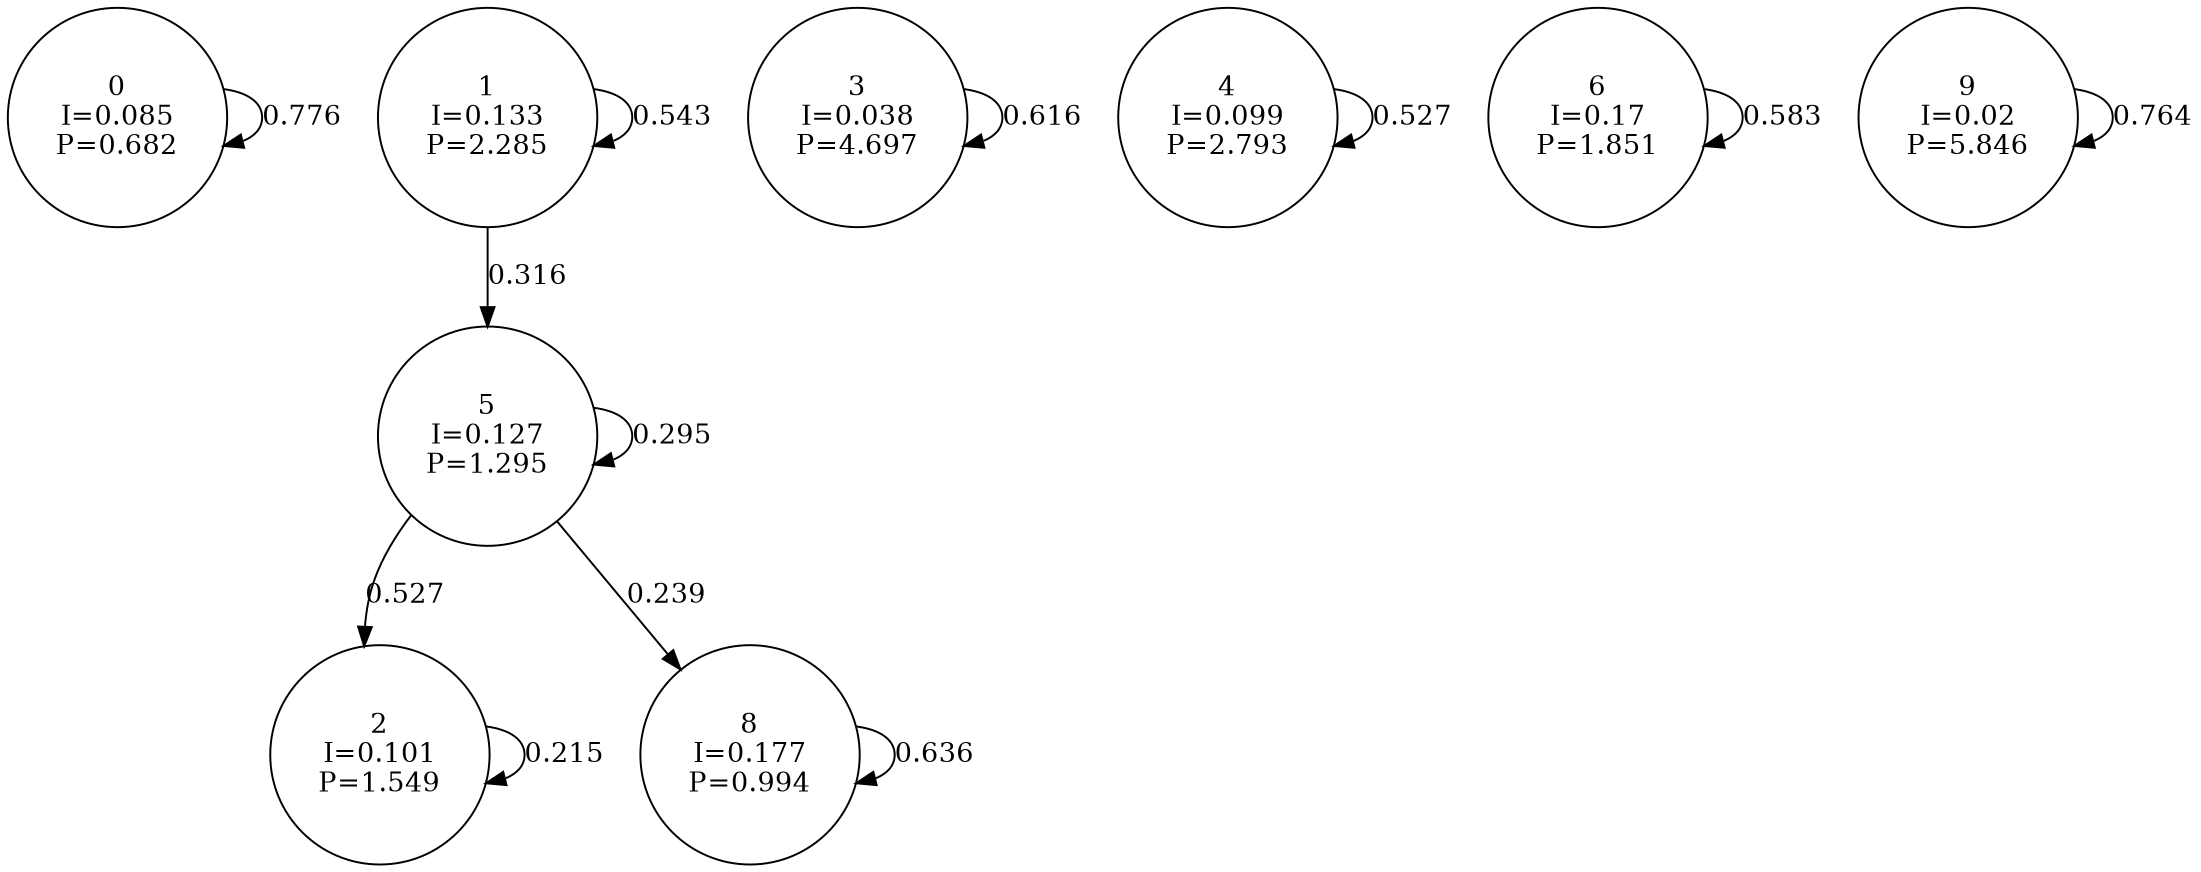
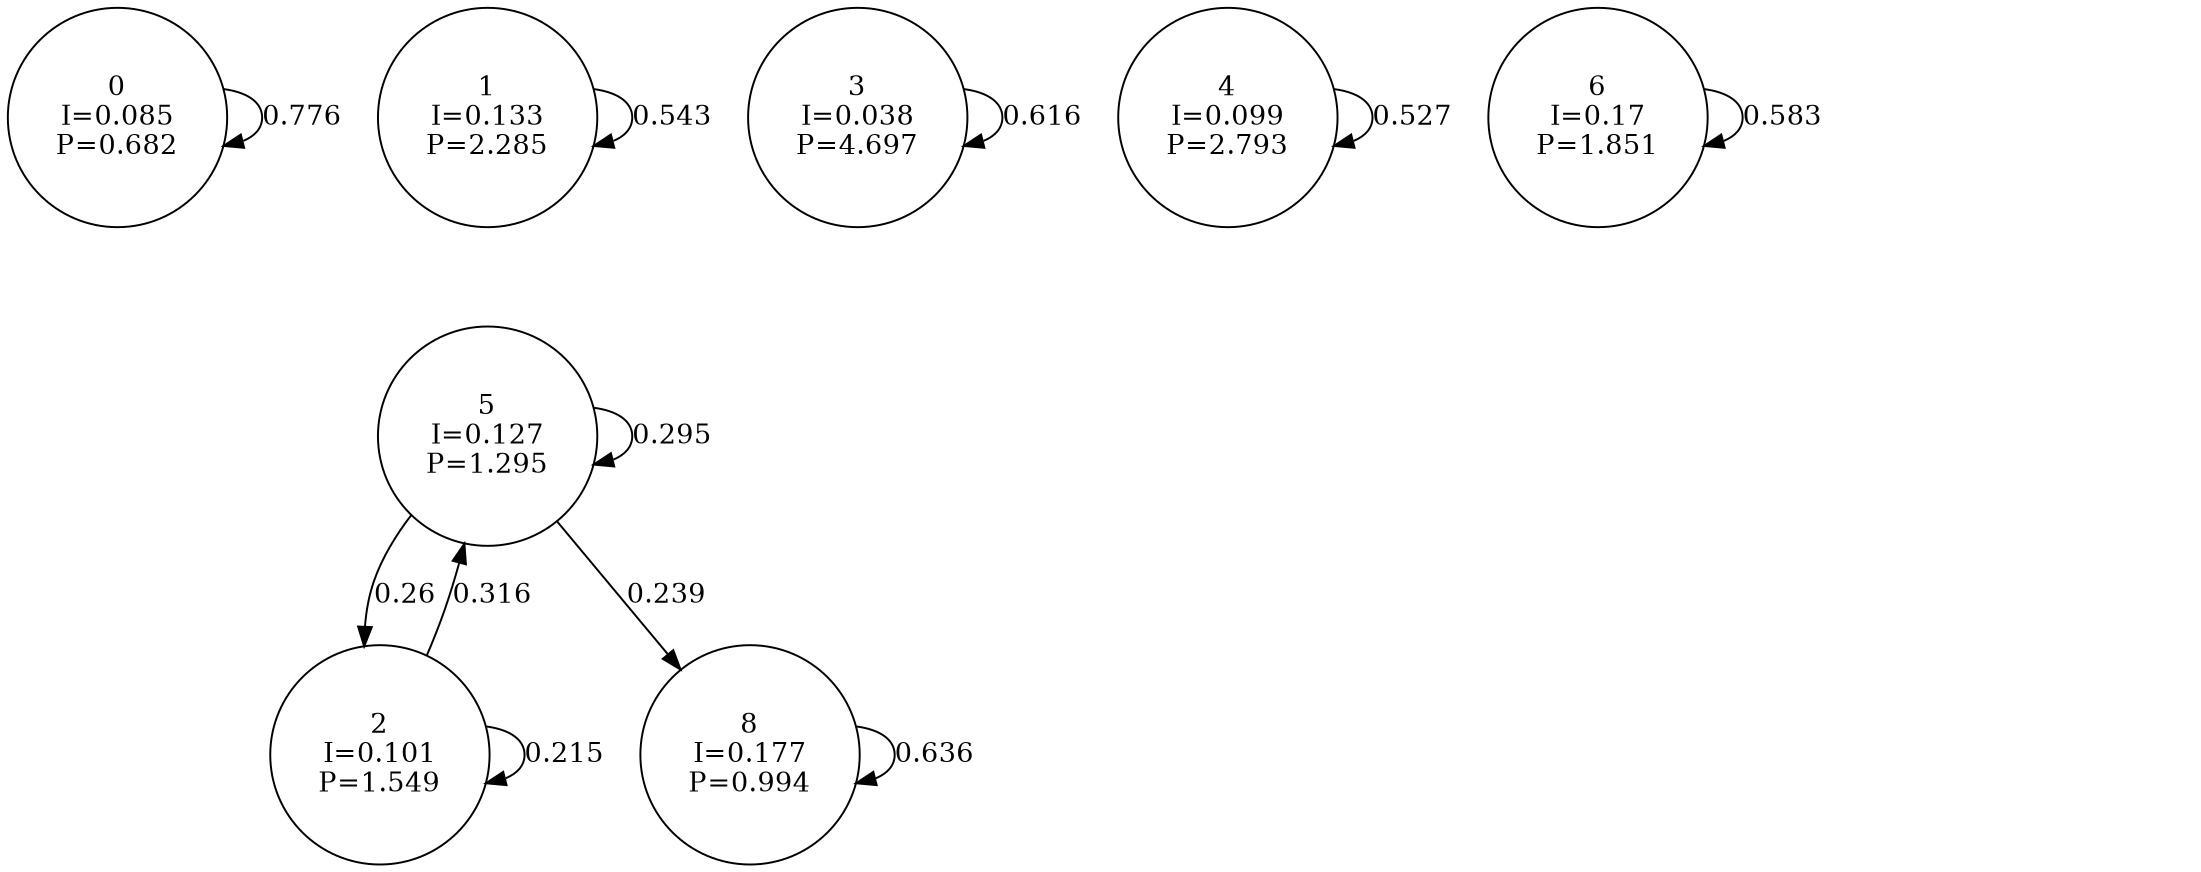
node "9 I=0.02 P=5.846": removed
edge "1 I=0.133 P=2.285" -> "5 I=0.127 P=1.295": now "2 I=0.101 P=1.549" -> "5 I=0.127 P=1.295"
edge "5 I=0.127 P=1.295" -> "2 I=0.101 P=1.549": label "0.527" -> "0.26"
